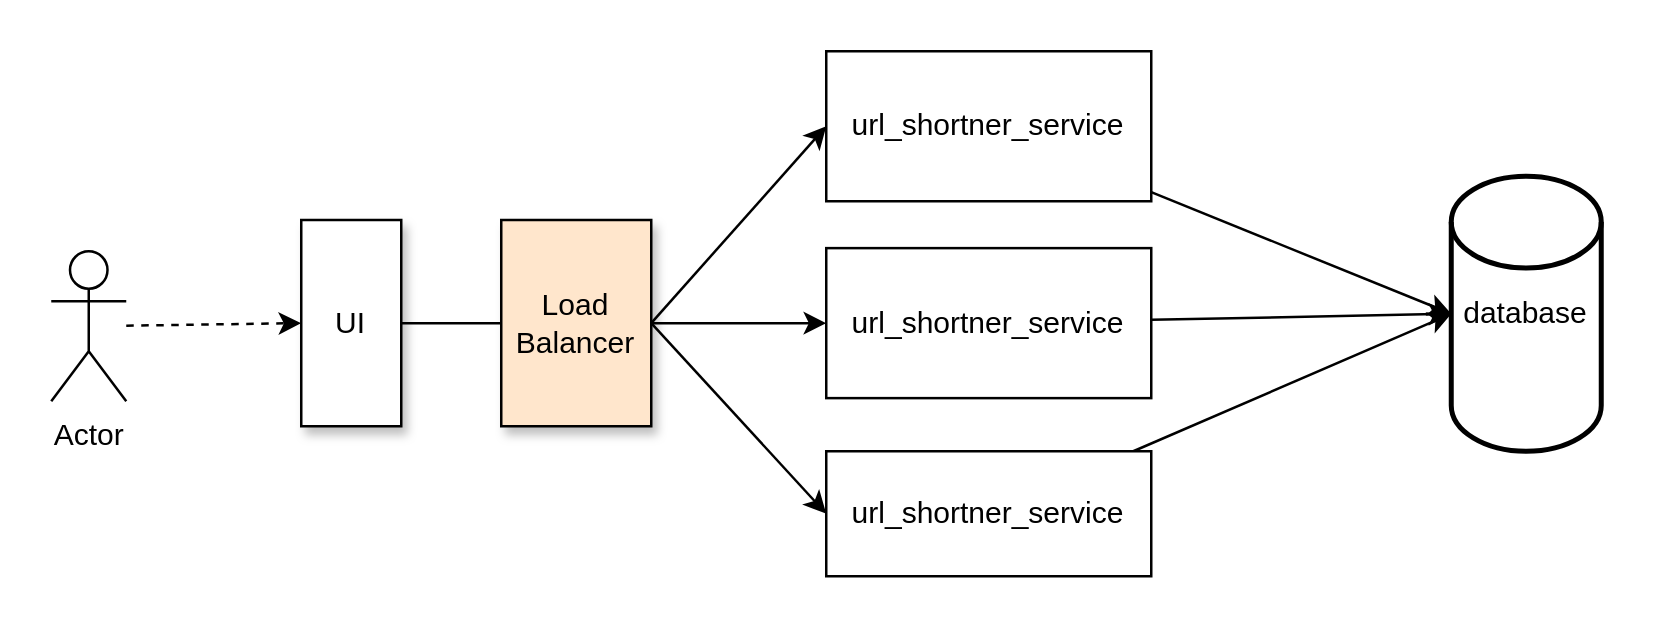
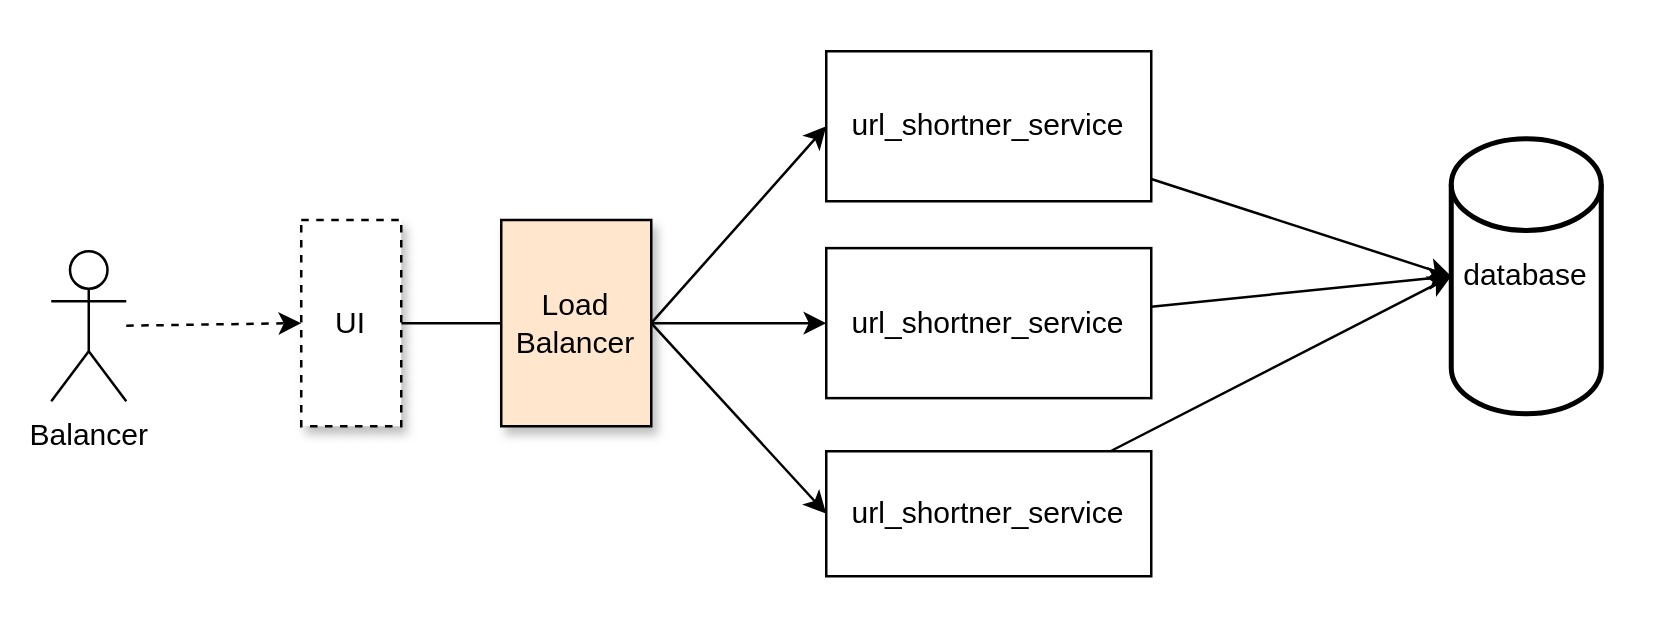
node "database": moved (1526, 314) -> (1526, 276)
node "UI": style solid -> dashed
node "Actor": label "Actor" -> "Balancer"
